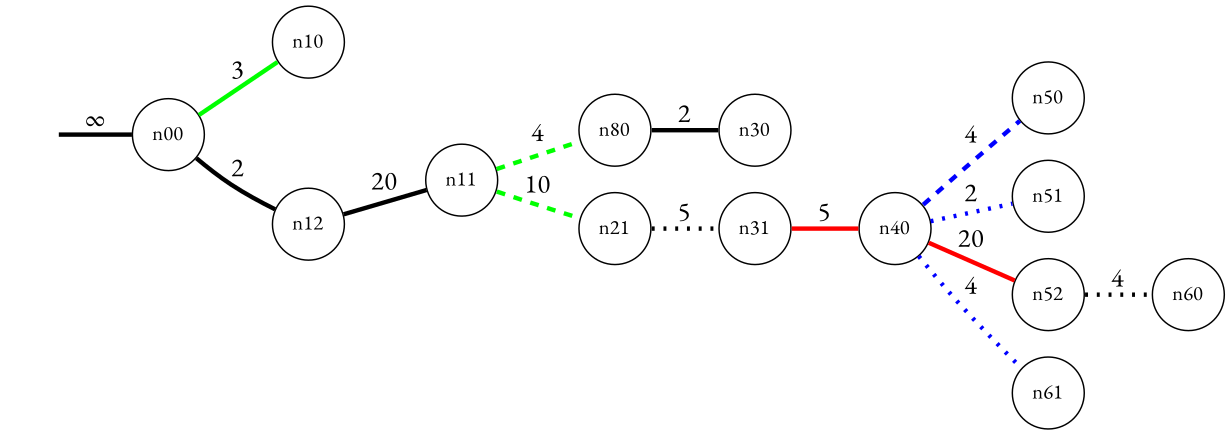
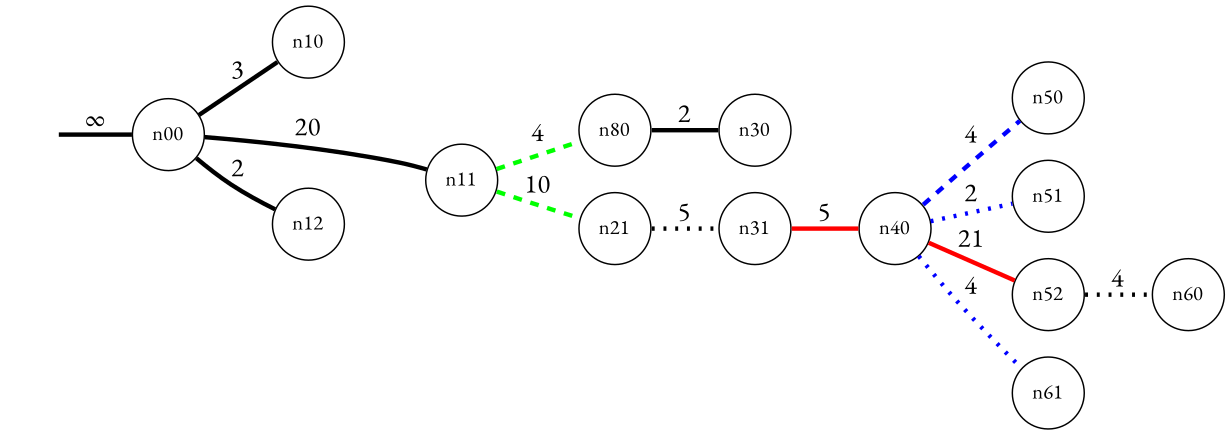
edge "n10" -- "n00": color green -> black
edge "n11" -- "n12": now "n11" -- "n00"
edge "n40" -- "n52": label "20" -> "21"
